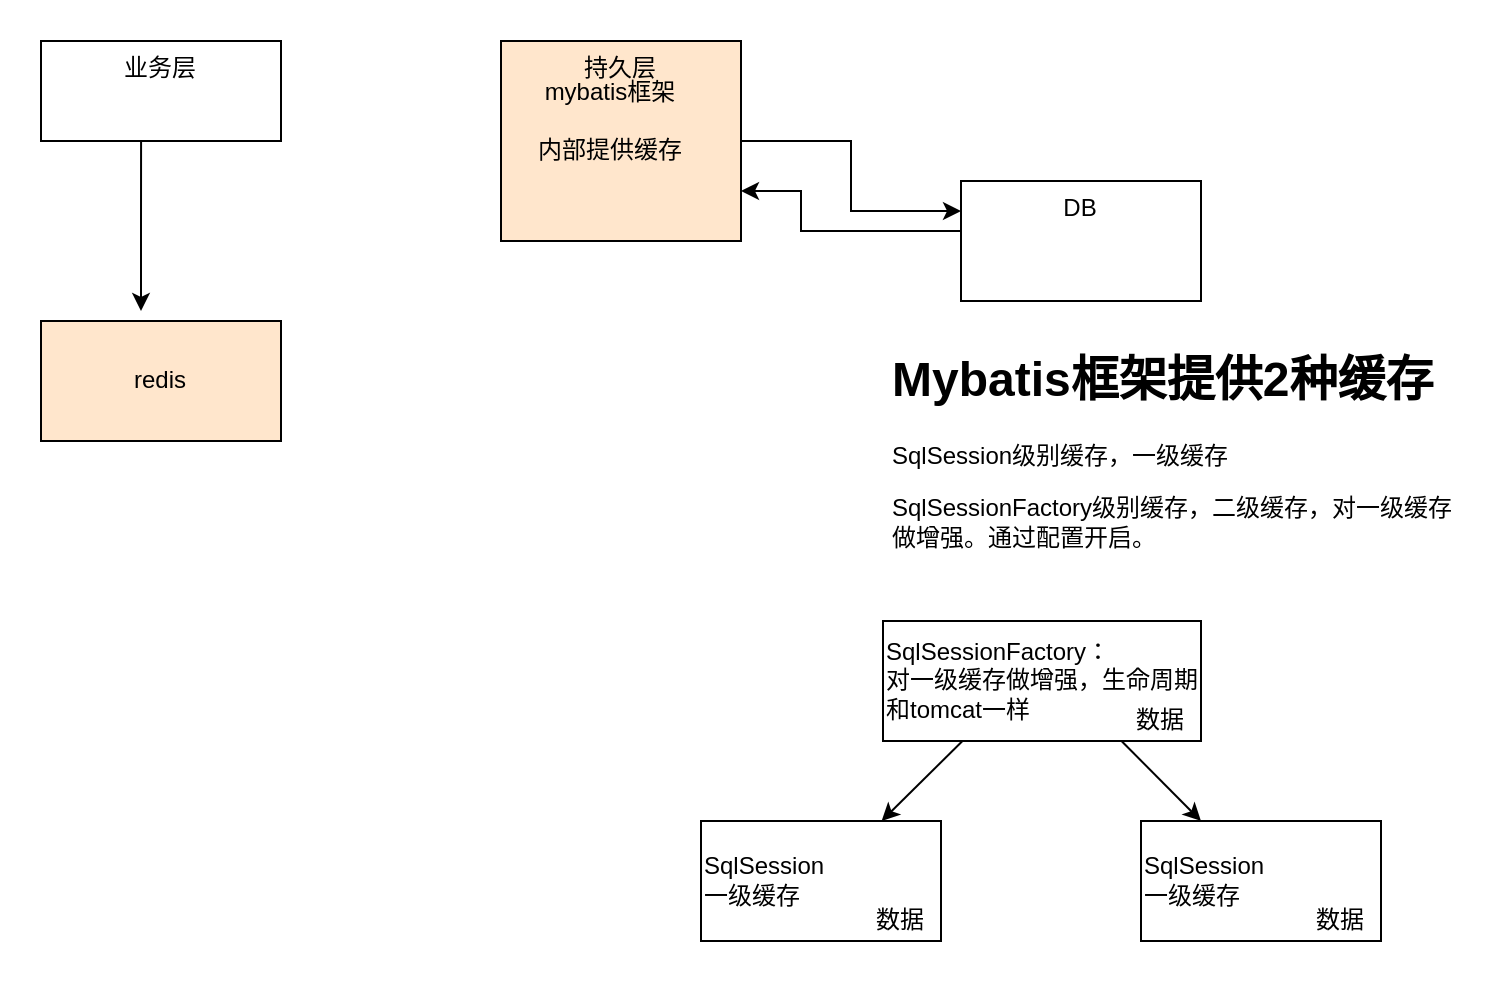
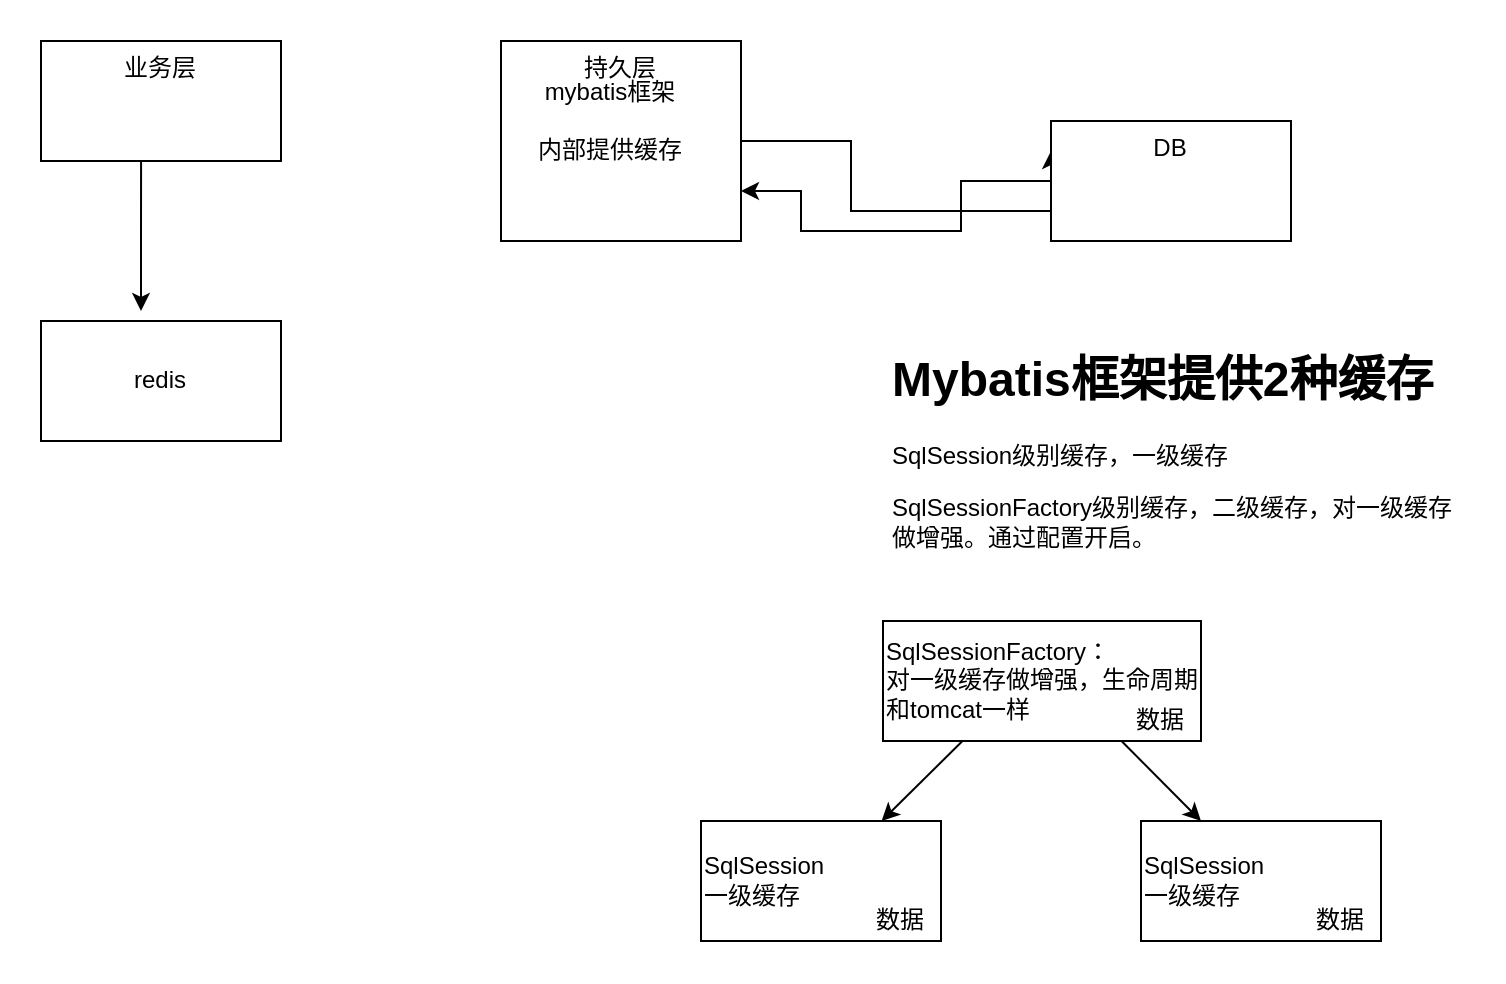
node "业务层": size 240x100 -> 240x120
node "持久层": fillcolor #ffe6cc -> #ffffff
node "DB": moved (1081, 241) -> (1171, 181)
node "redis": fillcolor #ffe6cc -> #ffffff
